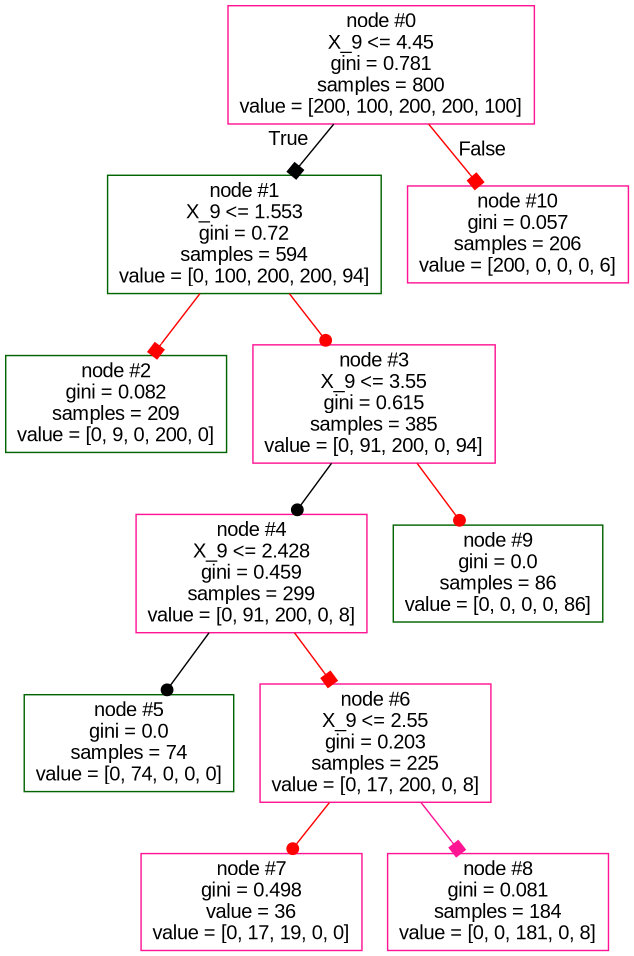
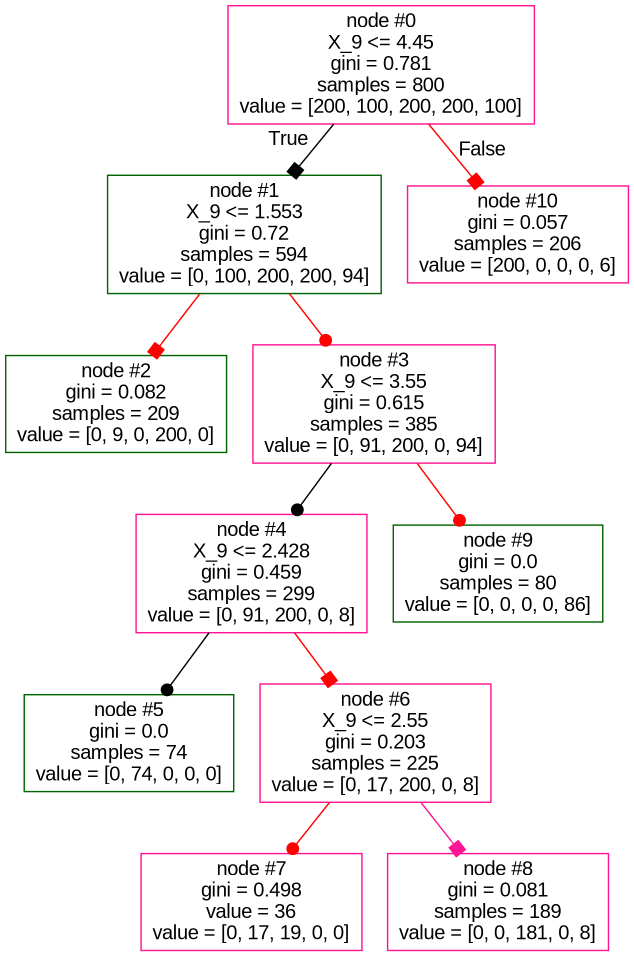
node "node #9 gini = 0.0 samples = 86 value = [0, 0, 0, 0, 86]": label "node #9 gini = 0.0 samples = 86 value = [0, 0, 0, 0, 86]" -> "node #9 gini = 0.0 samples = 80 value = [0, 0, 0, 0, 86]"
node "node #8 gini = 0.081 samples = 184 value = [0, 0, 181, 0, 8]": label "node #8 gini = 0.081 samples = 184 value = [0, 0, 181, 0, 8]" -> "node #8 gini = 0.081 samples = 189 value = [0, 0, 181, 0, 8]"
